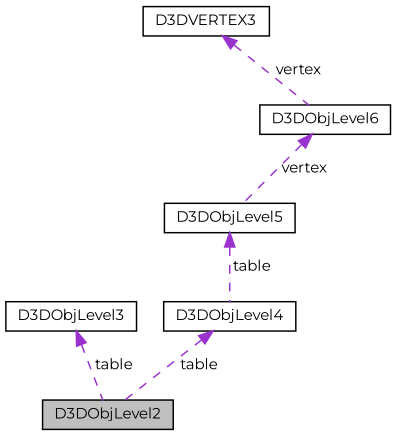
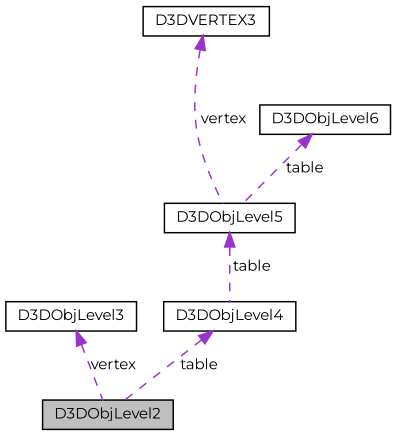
edge "D3DObjLevel6" -> "D3DVERTEX3": now "D3DObjLevel5" -> "D3DVERTEX3"
edge "D3DObjLevel5" -> "D3DObjLevel6": label " vertex" -> " table"
edge "D3DObjLevel2" -> "D3DObjLevel3": label " table" -> " vertex"
